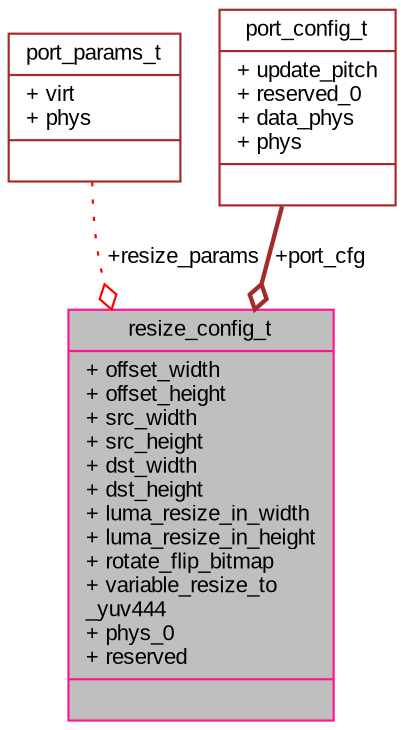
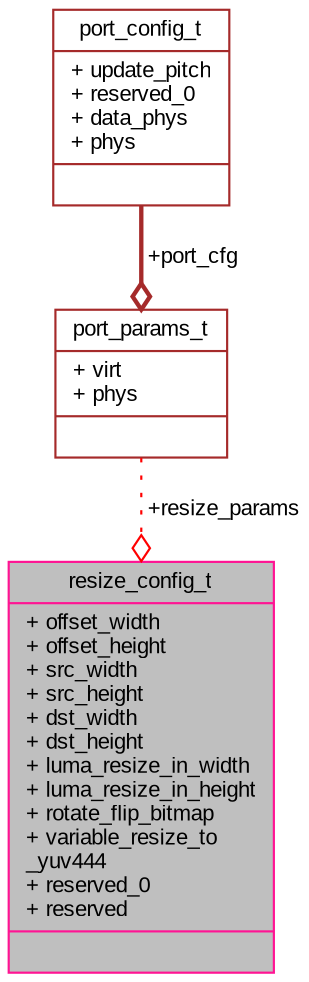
edge "port_config_t" -> "resize_config_t": now "port_config_t" -> "port_params_t"
node "resize_config_t": text "+ phys_0" -> "+ reserved_0"
